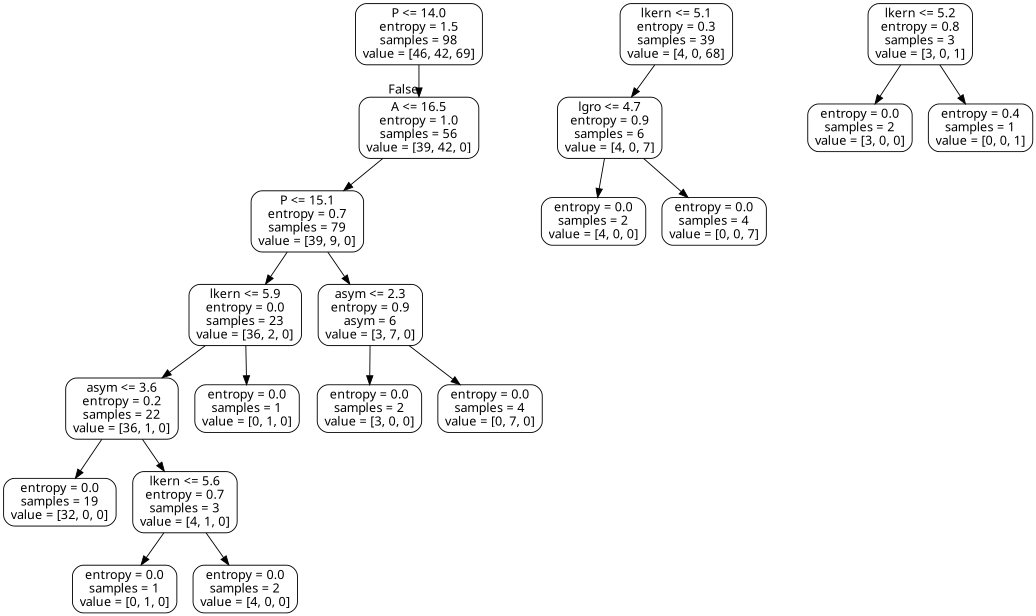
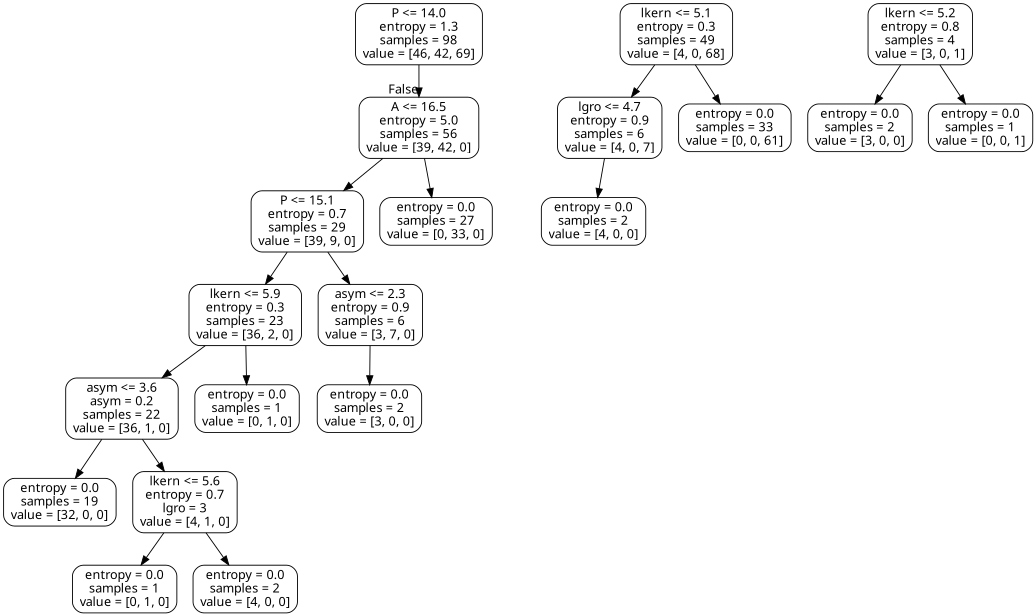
node "P <= 14.0 entropy = 1.5 samples = 98 value = [46, 42, 69]": label "P <= 14.0 entropy = 1.5 samples = 98 value = [46, 42, 69]" -> "P <= 14.0 entropy = 1.3 samples = 98 value = [46, 42, 69]"
node "lkern <= 5.1 entropy = 0.3 samples = 39 value = [4, 0, 68]": label "lkern <= 5.1 entropy = 0.3 samples = 39 value = [4, 0, 68]" -> "lkern <= 5.1 entropy = 0.3 samples = 49 value = [4, 0, 68]"
node "lkern <= 5.2 entropy = 0.8 samples = 3 value = [3, 0, 1]": label "lkern <= 5.2 entropy = 0.8 samples = 3 value = [3, 0, 1]" -> "lkern <= 5.2 entropy = 0.8 samples = 4 value = [3, 0, 1]"
node "A <= 16.5 entropy = 1.0 samples = 56 value = [39, 42, 0]": label "A <= 16.5 entropy = 1.0 samples = 56 value = [39, 42, 0]" -> "A <= 16.5 entropy = 5.0 samples = 56 value = [39, 42, 0]"
node "entropy = 0.0 samples = 33 value = [0, 0, 61]": added
node "entropy = 0.4 samples = 1 value = [0, 0, 1]": label "entropy = 0.4 samples = 1 value = [0, 0, 1]" -> "entropy = 0.0 samples = 1 value = [0, 0, 1]"
node "P <= 15.1 entropy = 0.7 samples = 79 value = [39, 9, 0]": label "P <= 15.1 entropy = 0.7 samples = 79 value = [39, 9, 0]" -> "P <= 15.1 entropy = 0.7 samples = 29 value = [39, 9, 0]"
node "entropy = 0.0 samples = 27 value = [0, 33, 0]": added
node "entropy = 0.0 samples = 4 value = [0, 0, 7]": removed
node "lkern <= 5.9 entropy = 0.0 samples = 23 value = [36, 2, 0]": label "lkern <= 5.9 entropy = 0.0 samples = 23 value = [36, 2, 0]" -> "lkern <= 5.9 entropy = 0.3 samples = 23 value = [36, 2, 0]"
node "asym <= 2.3 entropy = 0.9 asym = 6 value = [3, 7, 0]": label "asym <= 2.3 entropy = 0.9 asym = 6 value = [3, 7, 0]" -> "asym <= 2.3 entropy = 0.9 samples = 6 value = [3, 7, 0]"
node "asym <= 3.6 entropy = 0.2 samples = 22 value = [36, 1, 0]": label "asym <= 3.6 entropy = 0.2 samples = 22 value = [36, 1, 0]" -> "asym <= 3.6 asym = 0.2 samples = 22 value = [36, 1, 0]"
node "entropy = 0.0 samples = 4 value = [0, 7, 0]": removed
node "lkern <= 5.6 entropy = 0.7 samples = 3 value = [4, 1, 0]": label "lkern <= 5.6 entropy = 0.7 samples = 3 value = [4, 1, 0]" -> "lkern <= 5.6 entropy = 0.7 lgro = 3 value = [4, 1, 0]"
